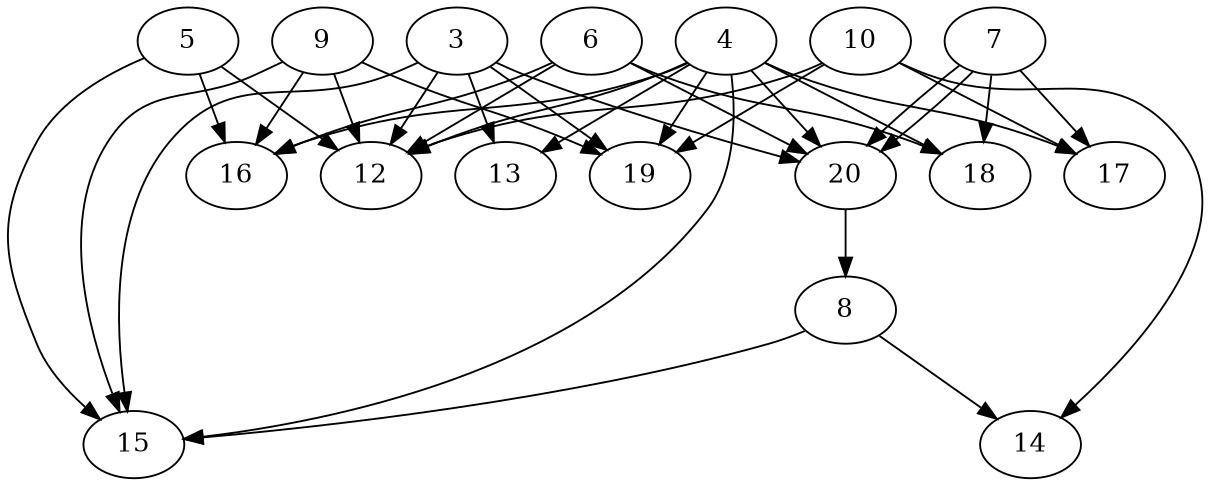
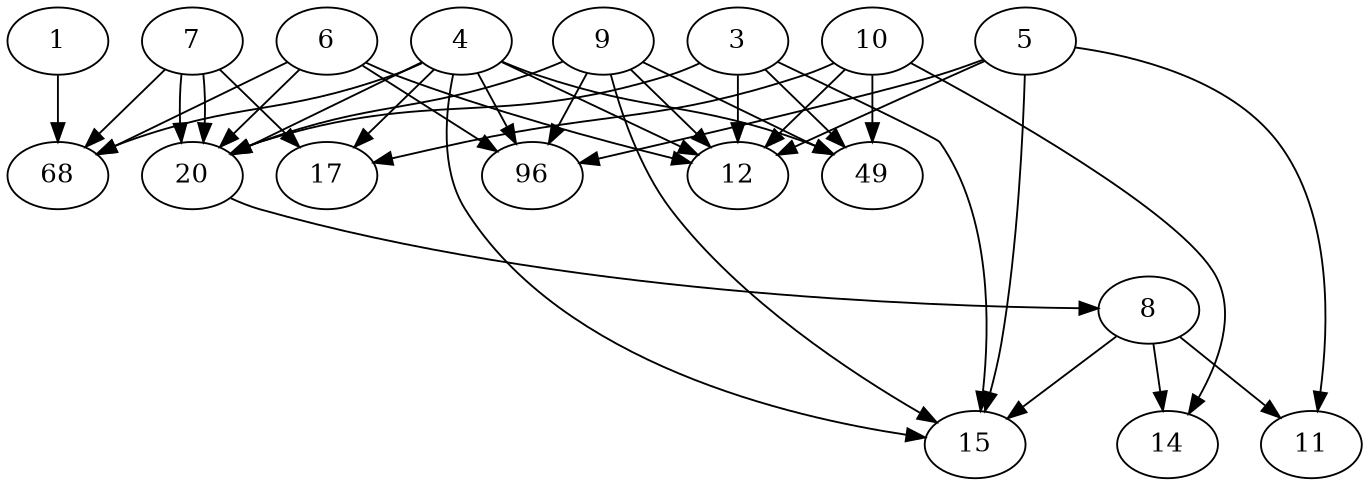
node "1": added
edge "9" -> "20": added
node "16": label "16" -> "96"
node "13": removed
node "19": label "19" -> "49"
node "18": label "18" -> "68"
node "11": added
